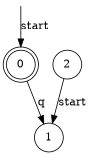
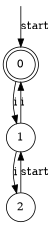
edge "0" -> "1": label "q" -> "i"
edge "1" -> "0": added, label "i"
edge "1" -> "2": added, label "i"
